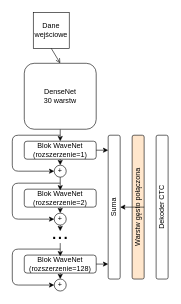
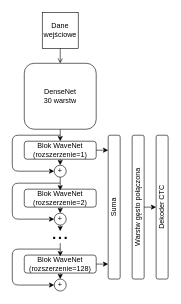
node "Dane wejściowe": moved (51, 30) -> (60, 30)
edge "Warstw gęsto połączona" -> "Suma": now "Warstw gęsto połączona" -> "Dekoder CTC"
node "Warstw gęsto połączona": fillcolor #ffe6cc -> #ffffff
